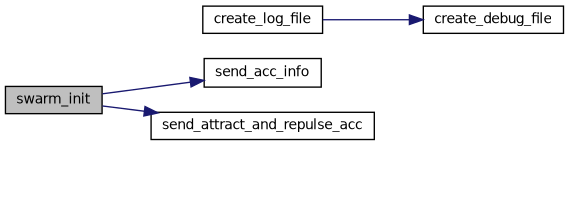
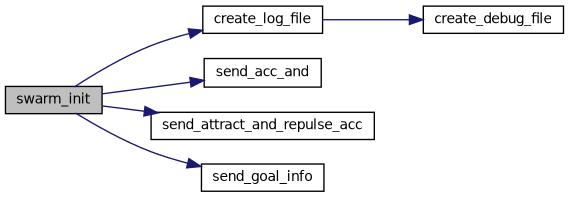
edge "swarm_init" -> "create_log_file": added
node "send_acc_info": label "send_acc_info" -> "send_acc_and"
node "send_goal_info": added
